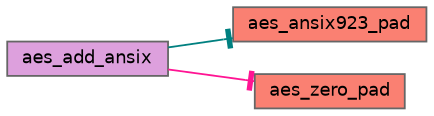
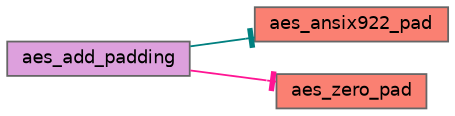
node "aes_ansix923_pad": label "aes_ansix923_pad" -> "aes_ansix922_pad"
node "aes_add_ansix": label "aes_add_ansix" -> "aes_add_padding"
